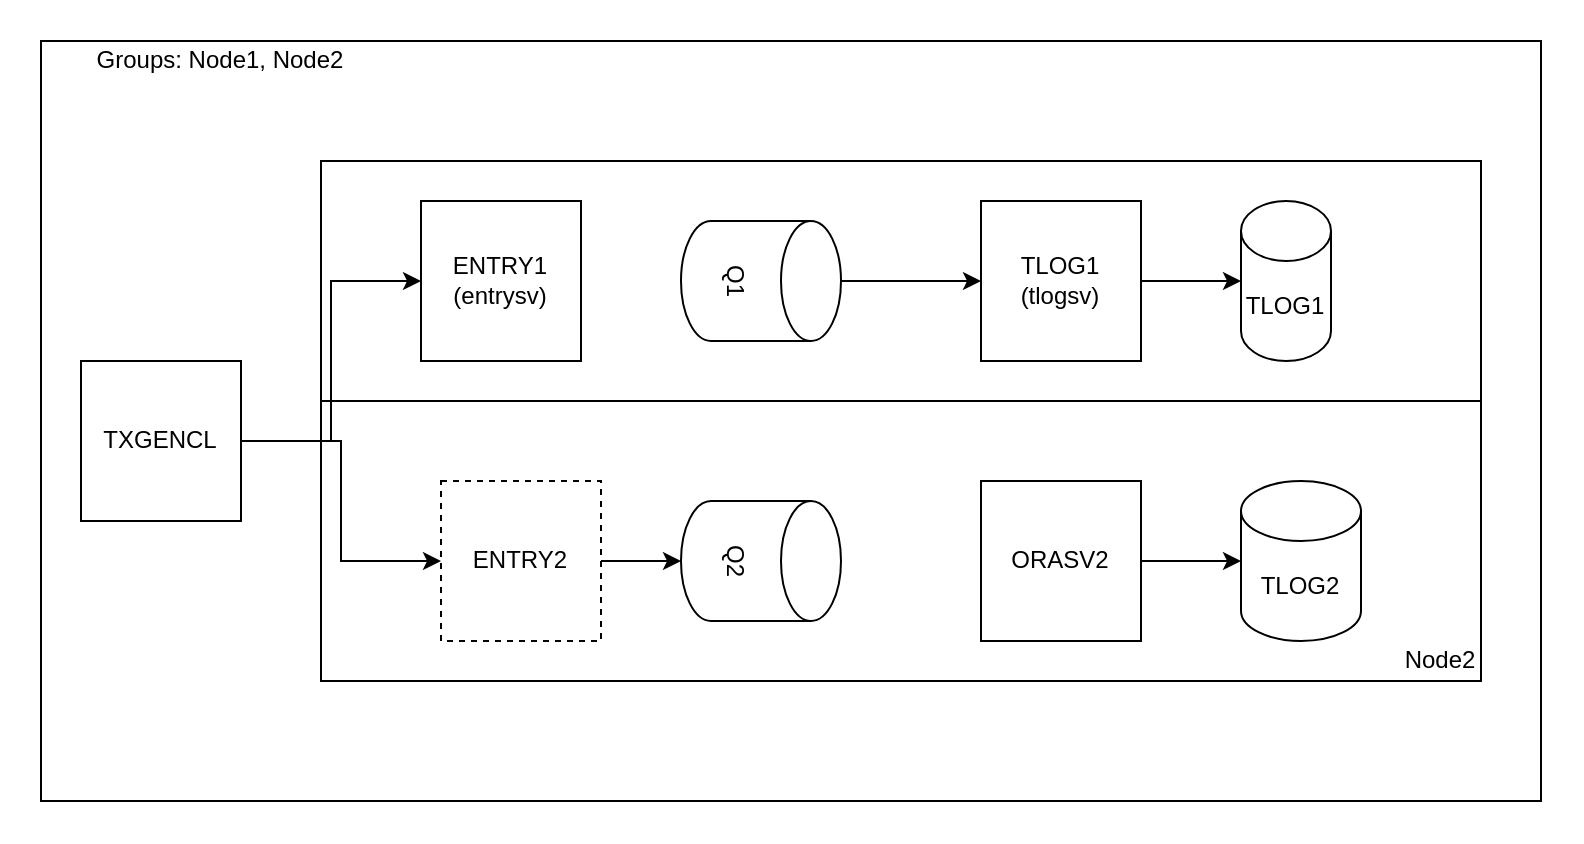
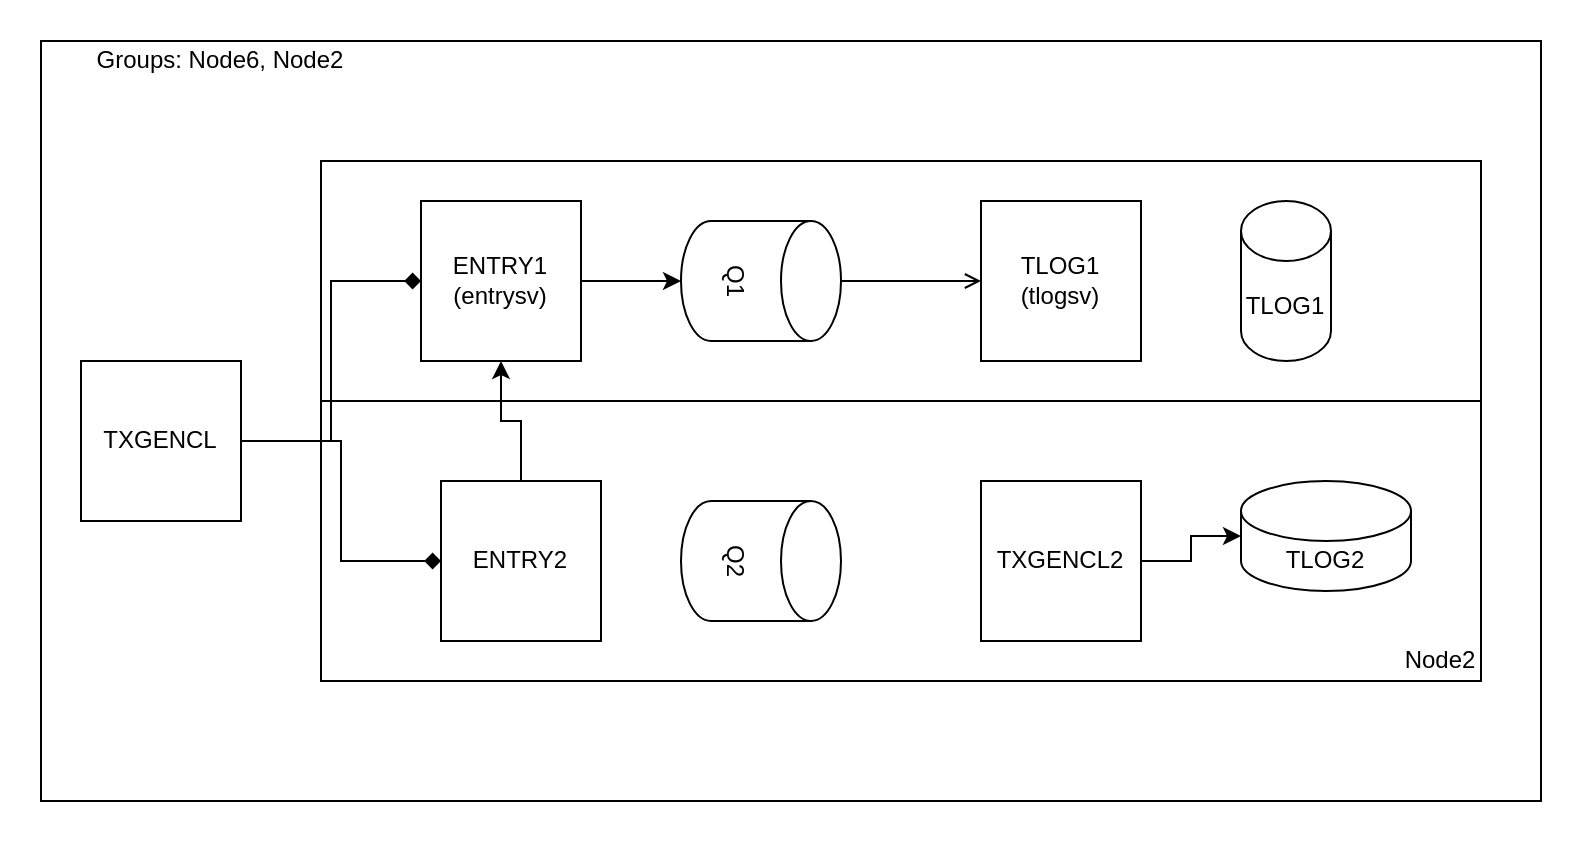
node "Groups: Node1, Node2": label "Groups: Node1, Node2" -> "Groups: Node6, Node2"
edge "TXGENCL" -> "ENTRY1 (entrysv)": arrowhead classic -> diamond
edge "ENTRY1 (entrysv)" -> "Q1": added
edge "Q1" -> "TLOG1 (tlogsv)": arrowhead classic -> open
edge "TLOG1 (tlogsv)" -> "TLOG1": removed
edge "TXGENCL" -> "ENTRY2": arrowhead classic -> diamond
node "ENTRY2": style dashed -> solid
edge "ENTRY2" -> "Q2": now "ENTRY2" -> "ENTRY1 (entrysv)"
node "ORASV2": label "ORASV2" -> "TXGENCL2"
node "TLOG2": size 120x160 -> 170x110
